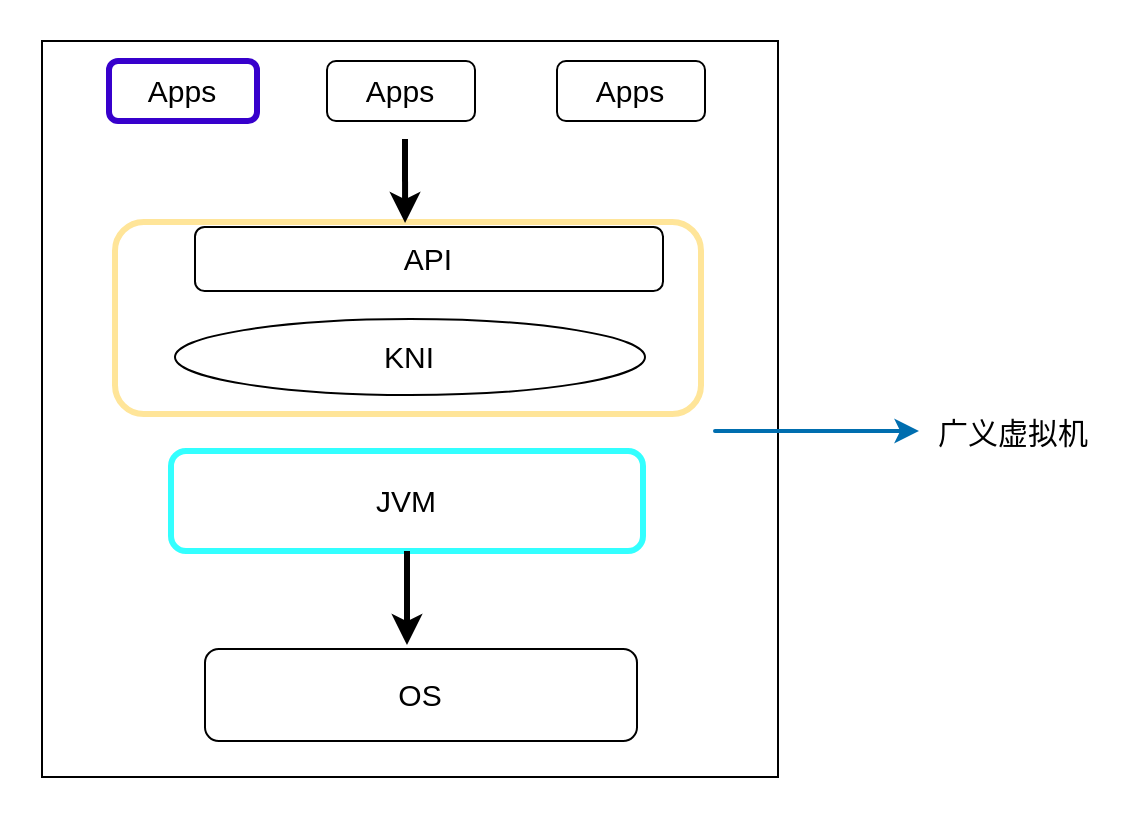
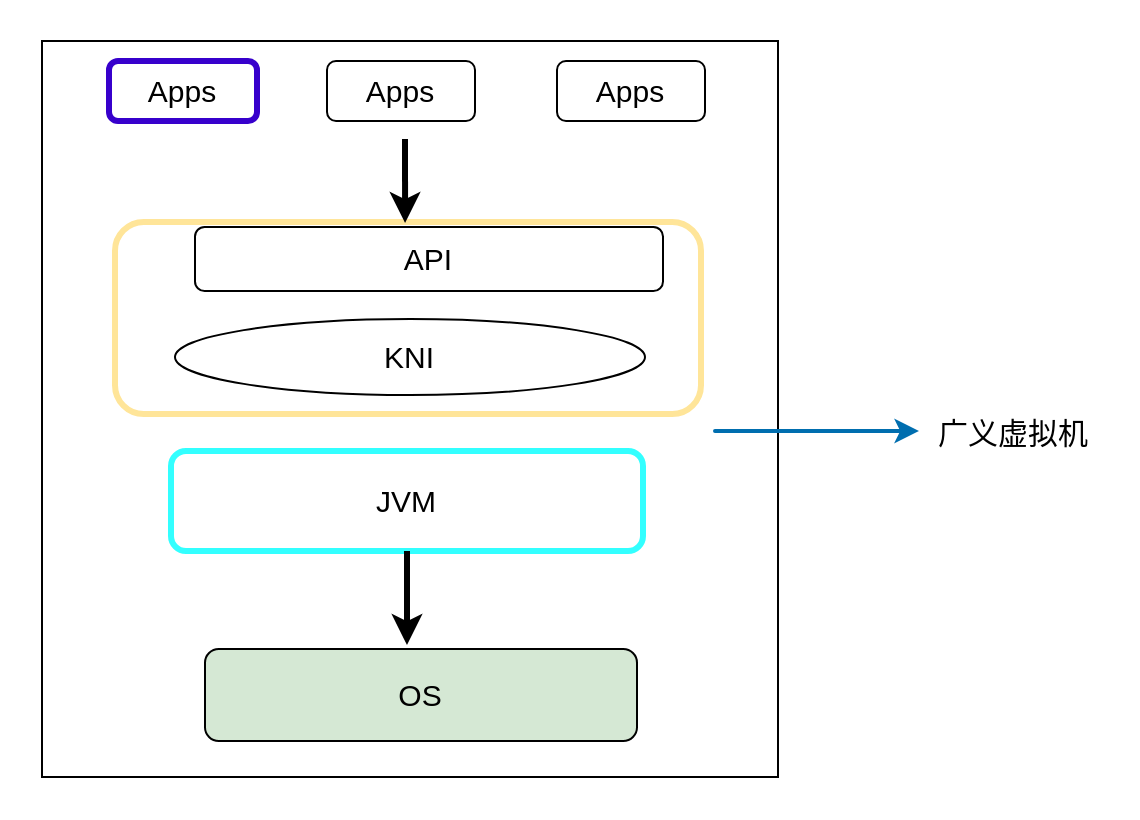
node "OS": fillcolor #ffffff -> #d5e8d4
